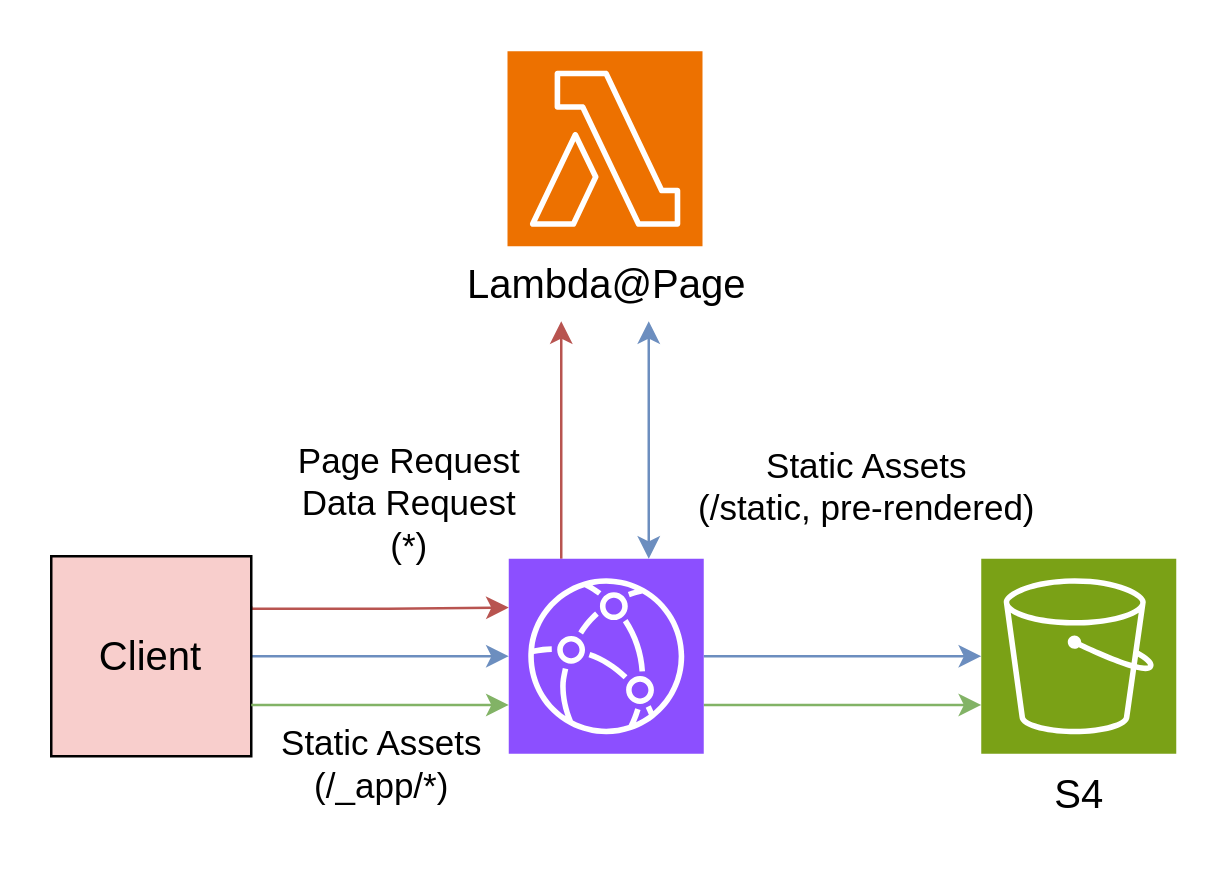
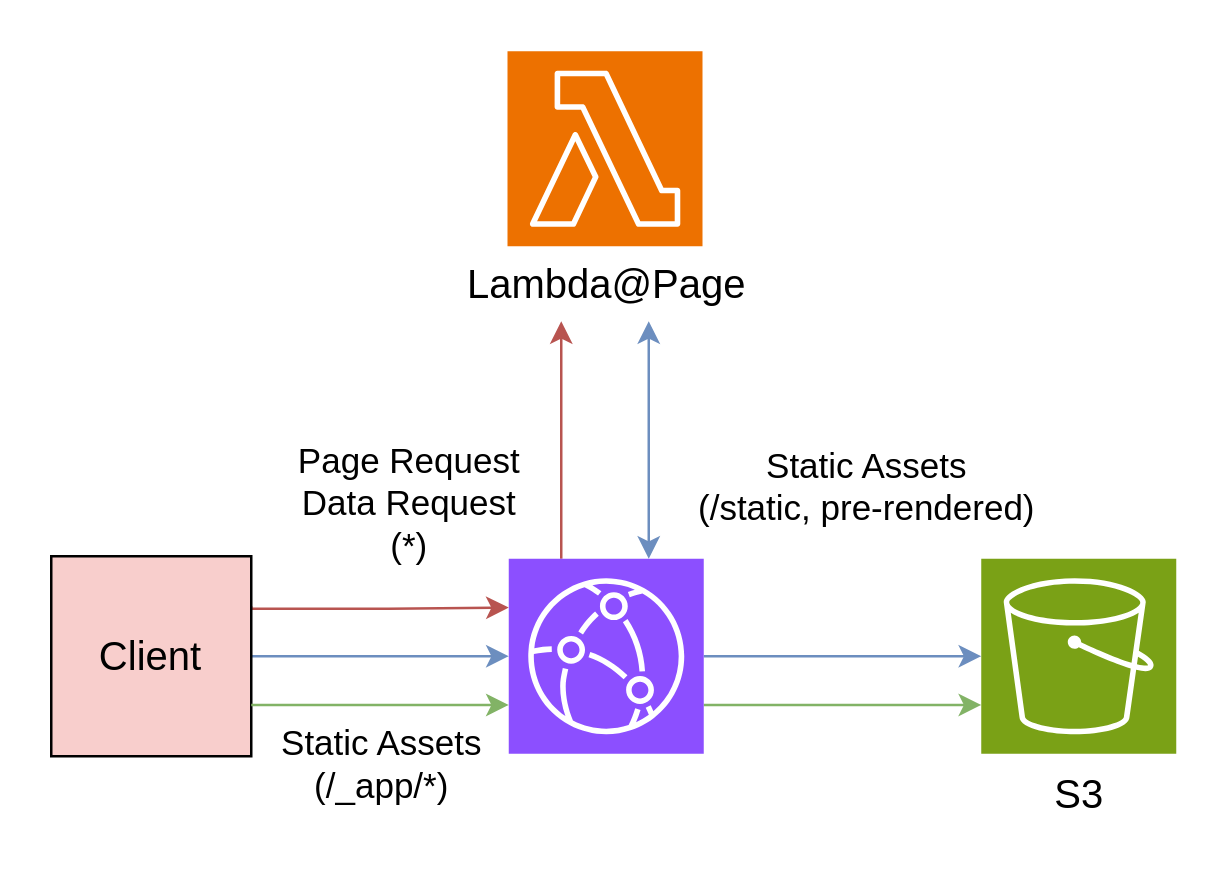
node "S4": label "S4" -> "S3"
